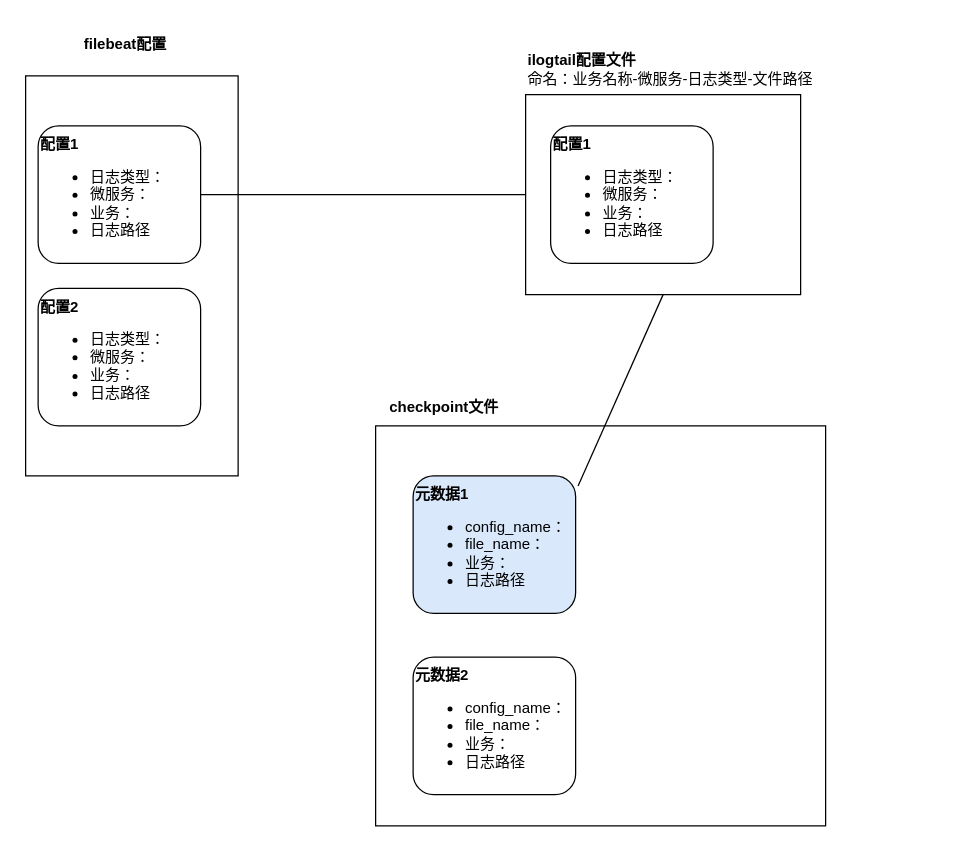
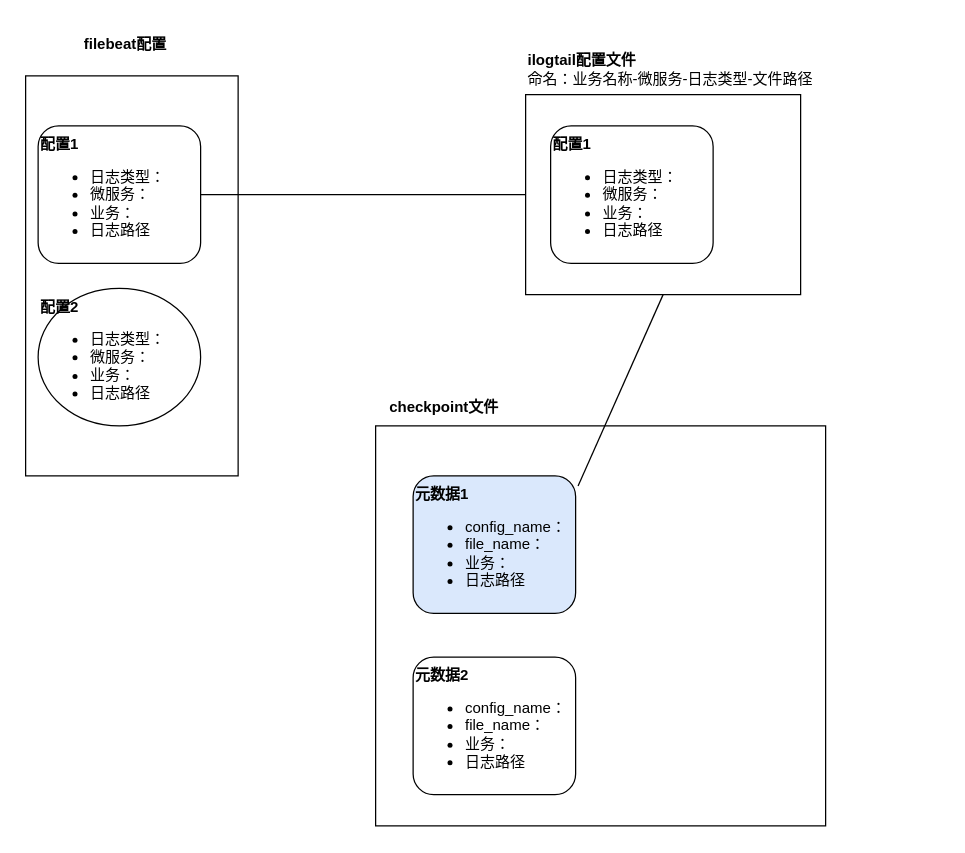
node "配置2 日志类型： 微服务： 业务： 日志路径": shape rounded rectangle -> ellipse
